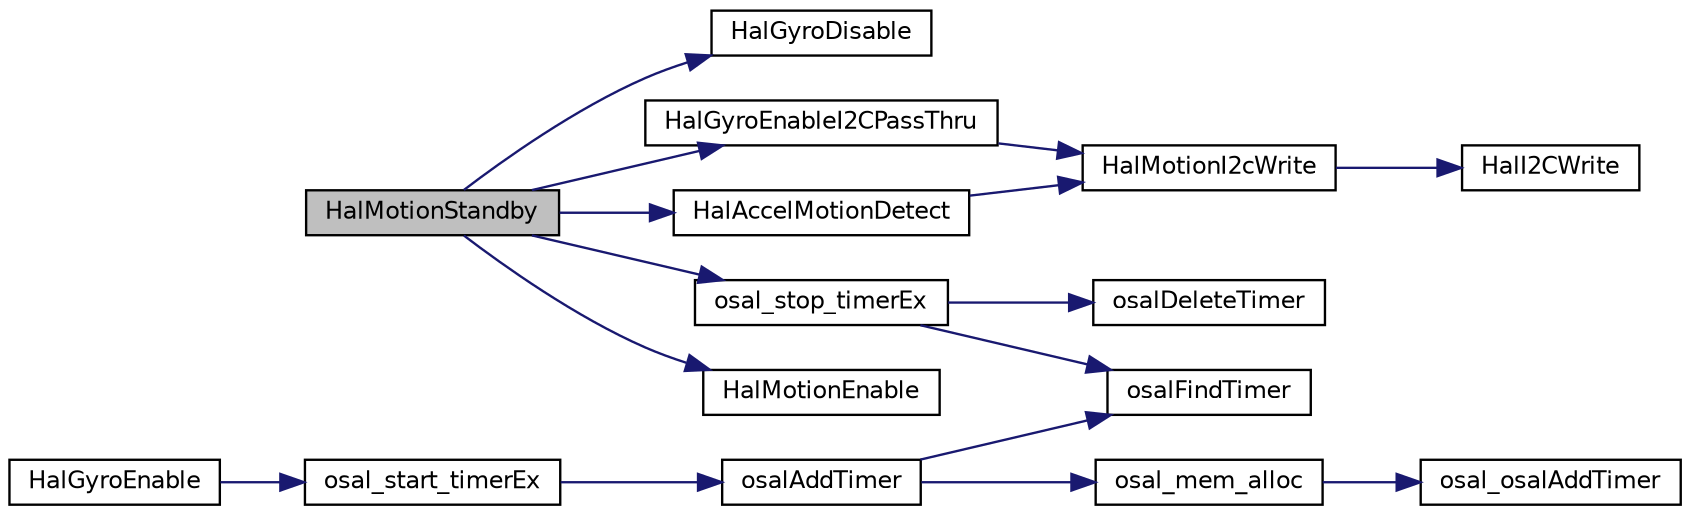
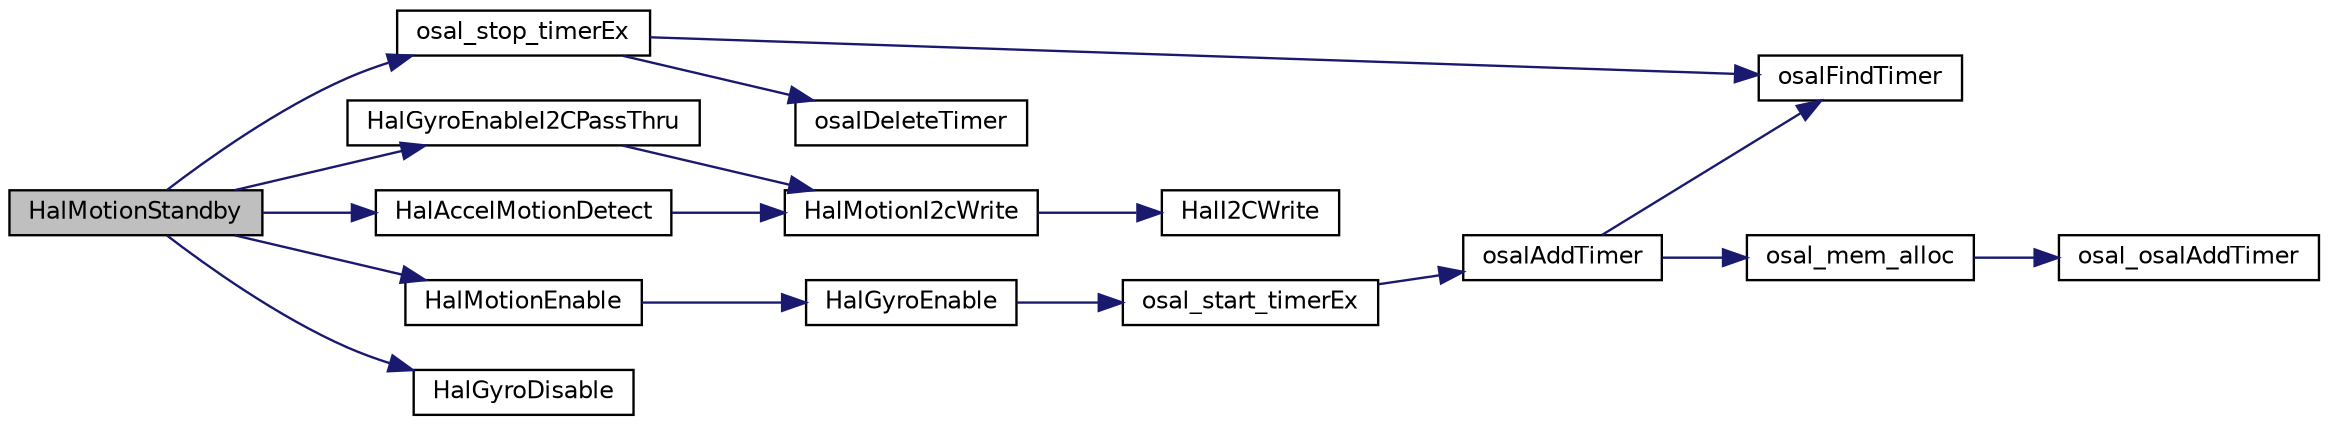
edge "HalMotionEnable" -> "HalGyroEnable": added
